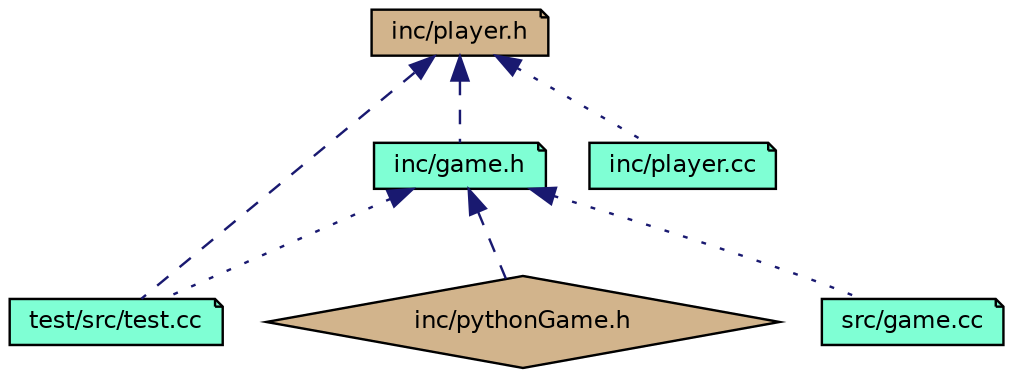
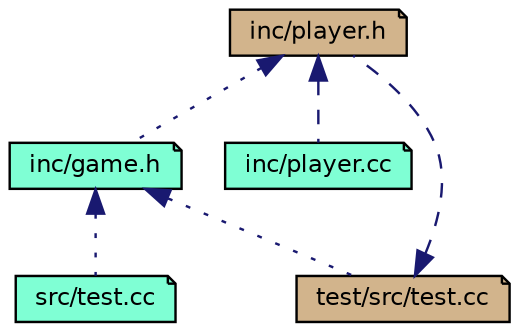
edge "inc/player.cc" -> "inc/player.h": style dotted -> dashed
edge "inc/game.h" -> "inc/player.h": style dashed -> dotted
edge "test/src/test.cc" -> "inc/player.h": reversed
node "test/src/test.cc": fillcolor aquamarine -> tan
node "inc/pythonGame.h": removed
node "src/game.cc": label "src/game.cc" -> "src/test.cc"
